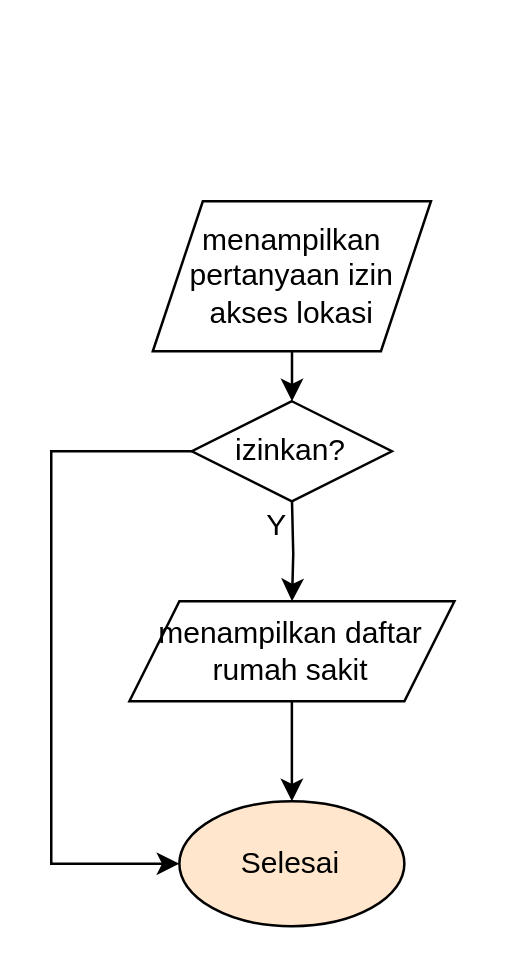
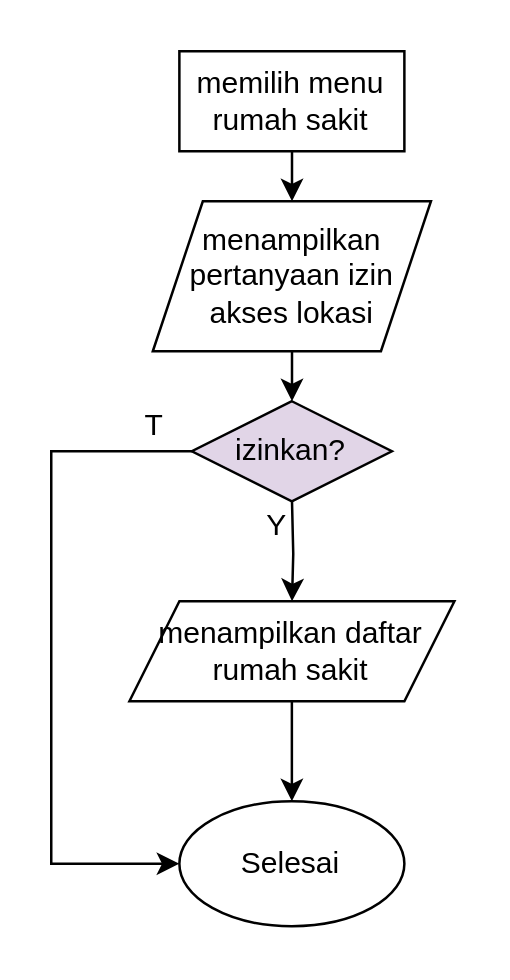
node "memilih menu rumah sakit": added
edge "memilih menu rumah sakit" -> "menampilkan pertanyaan izin akses lokasi": added
node "T": added
node "izinkan?": fillcolor #ffffff -> #e1d5e7
node "Selesai": fillcolor #ffe6cc -> #ffffff
